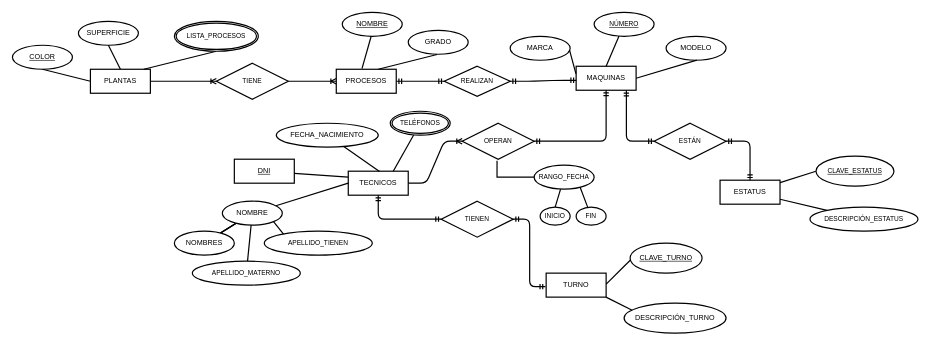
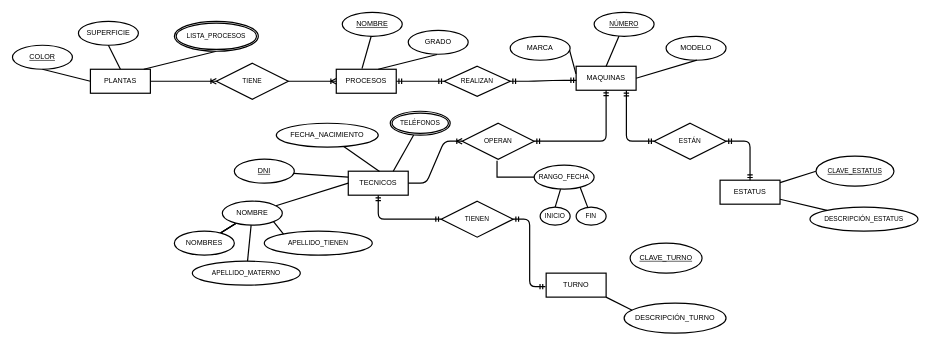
node "DNI": shape rectangle -> ellipse
edge "CLAVE_TURNO" -- "TURNO": removed
